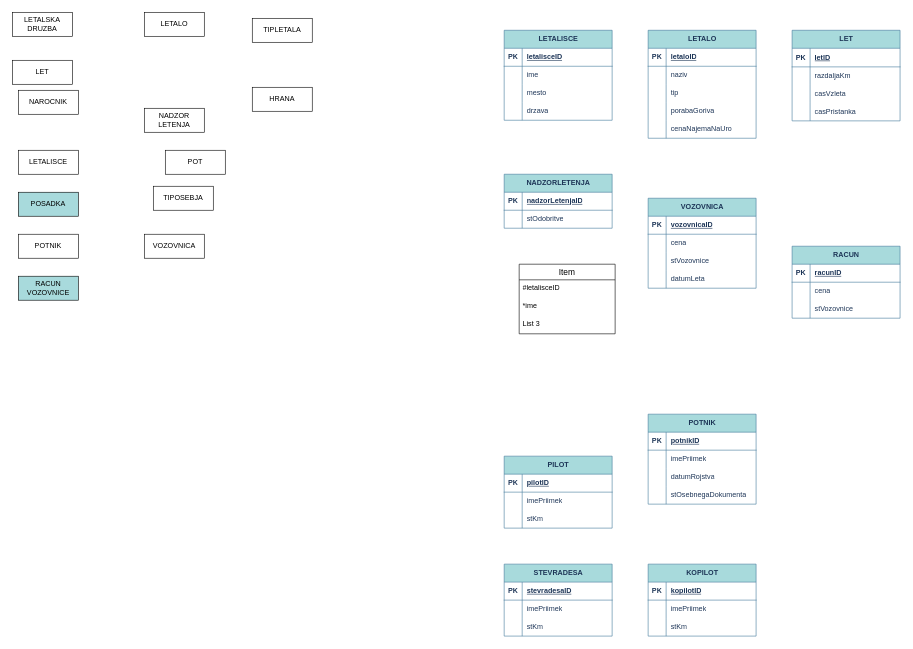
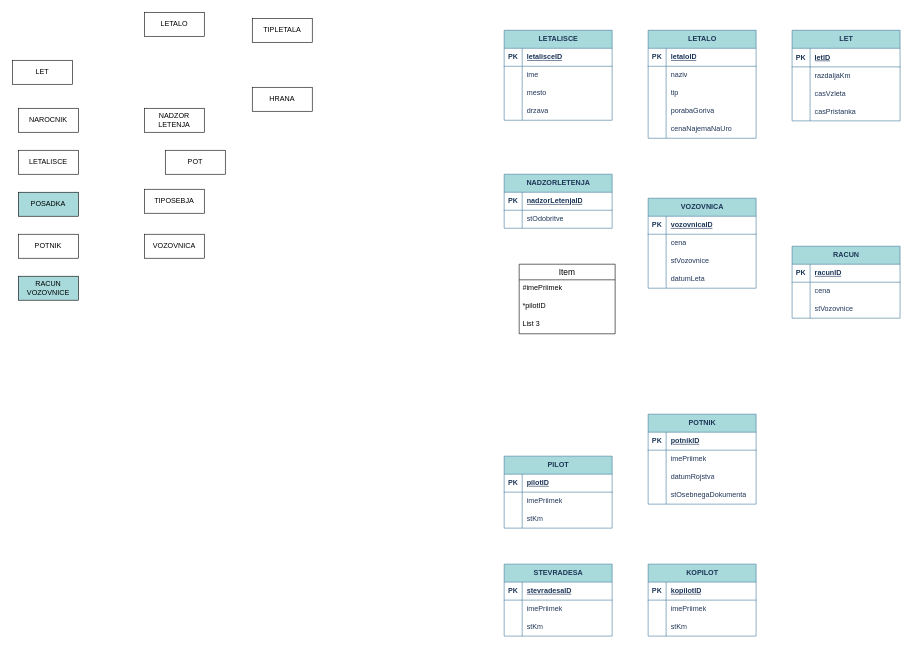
node "LETALSKA DRUZBA": removed
node "NAROCNIK": moved (48, 102) -> (48, 120)
node "TIPOSEBJA": moved (183, 198) -> (174, 201)
node "#letalisceID": label "#letalisceID" -> "#imePriimek"
node "*ime": label "*ime" -> "*pilotID"
